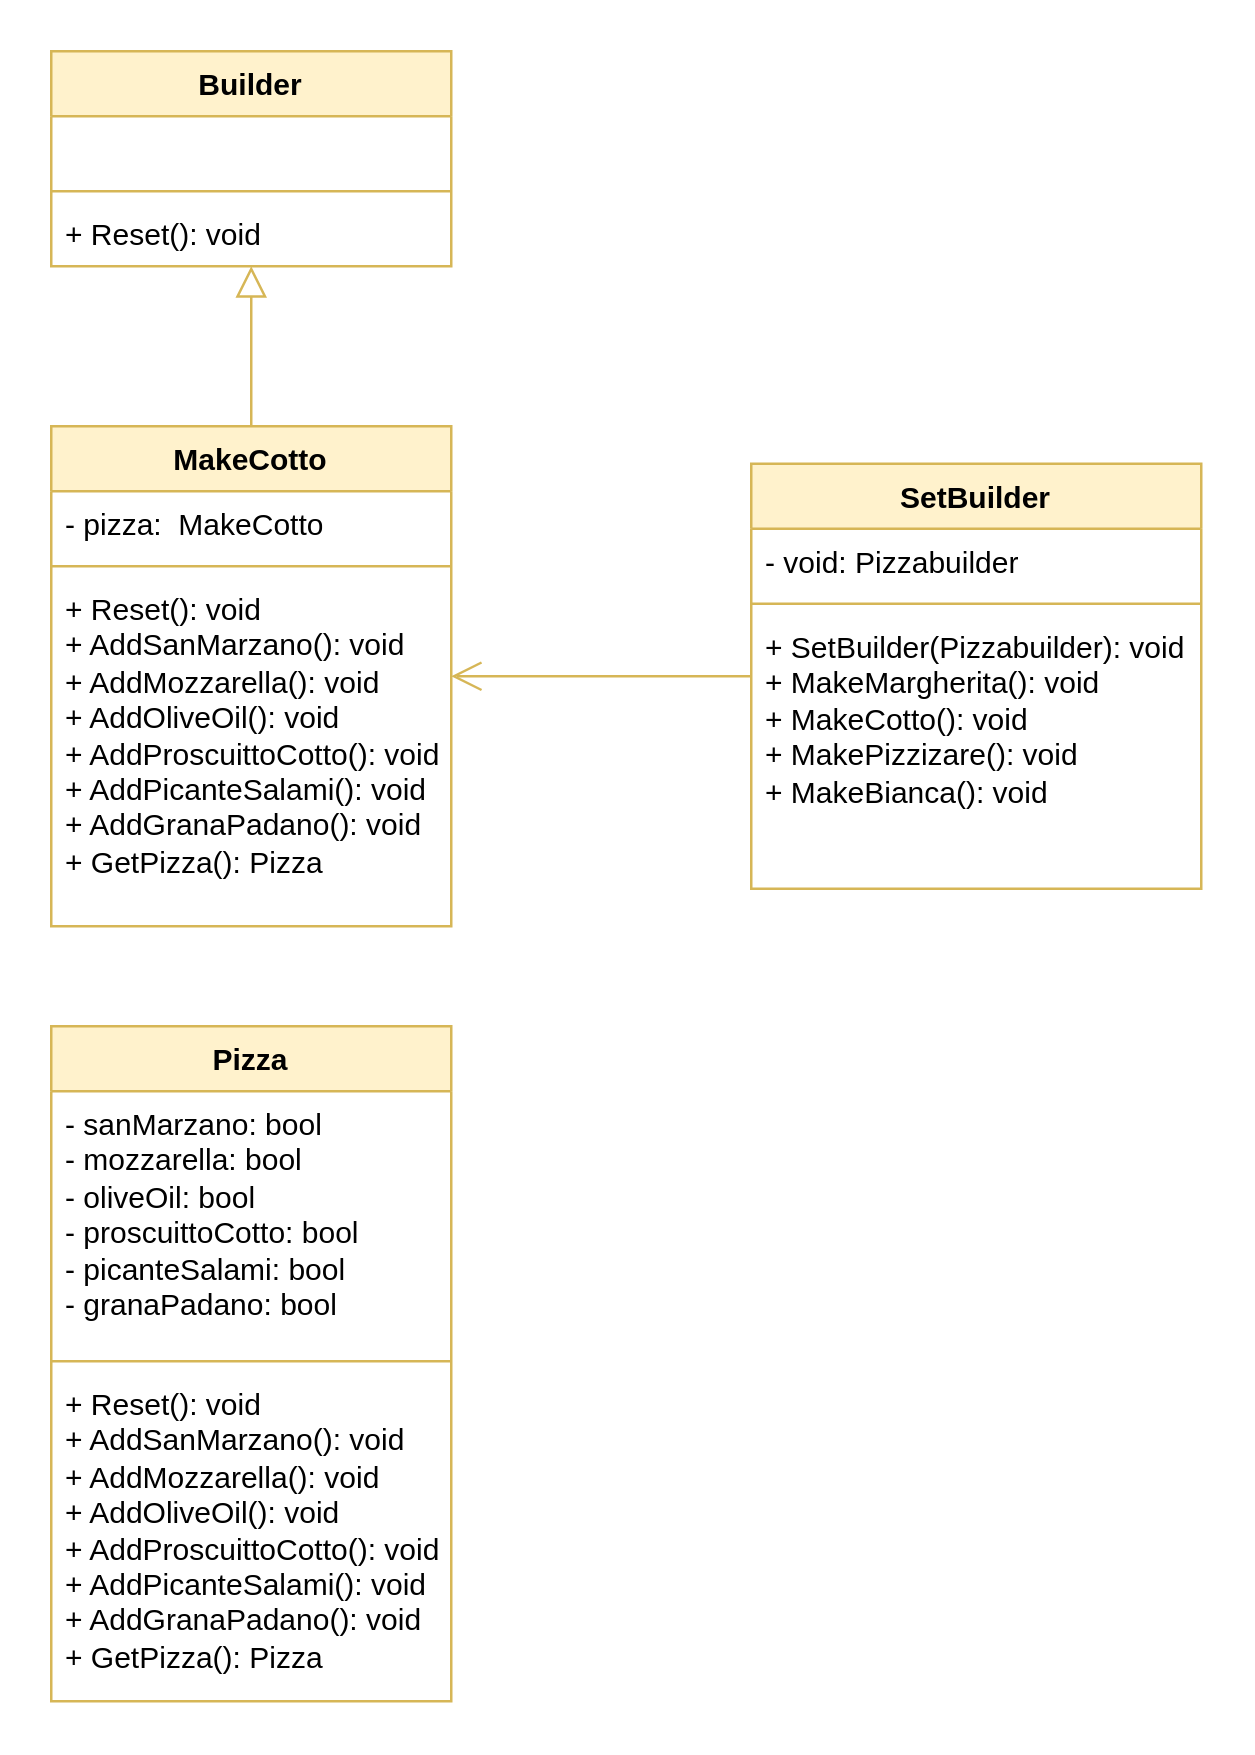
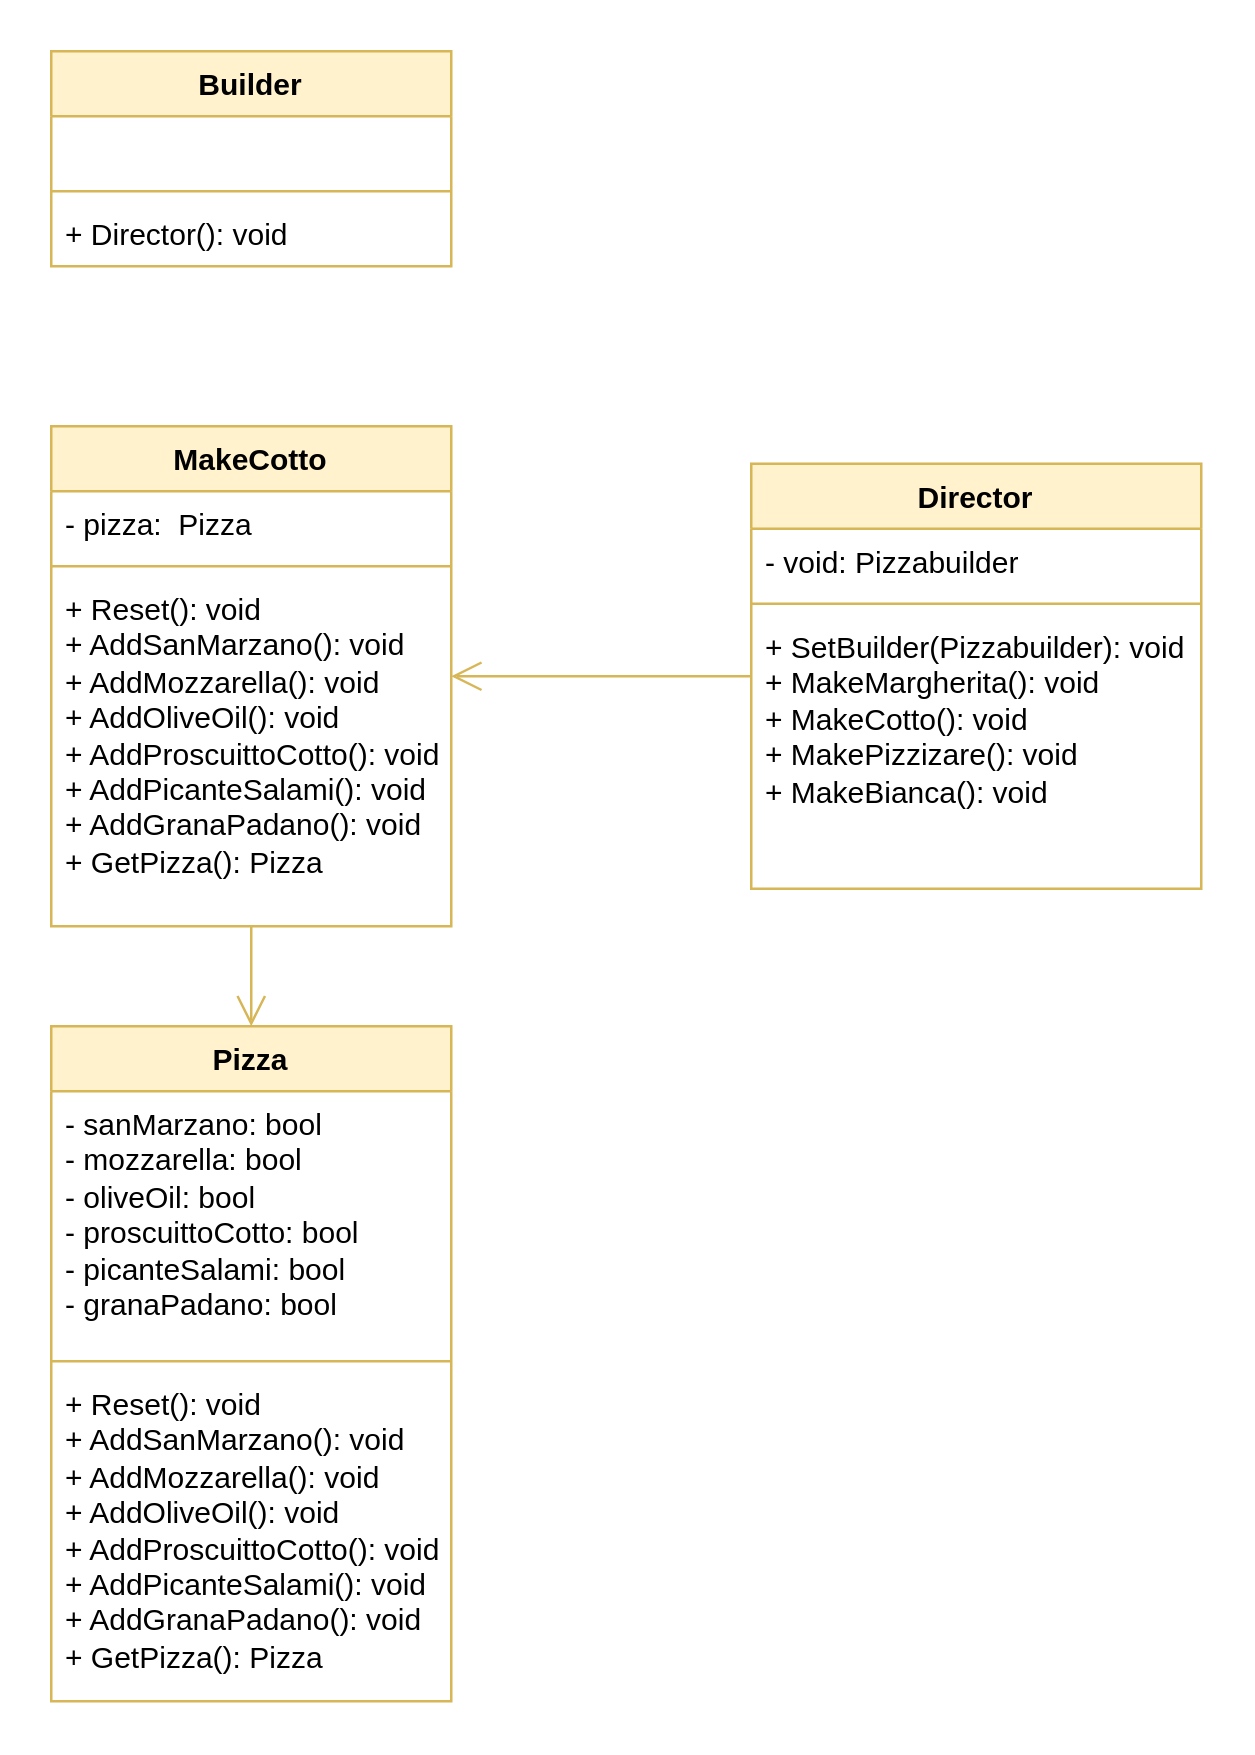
node "+ Reset(): void": label "+ Reset(): void" -> "+ Director(): void"
edge "MakeCotto" -> "Builder": removed
node "SetBuilder": label "SetBuilder" -> "Director"
node "- pizza: MakeCotto": label "- pizza: MakeCotto" -> "- pizza: Pizza"
edge "MakeCotto" -> "Pizza": added
